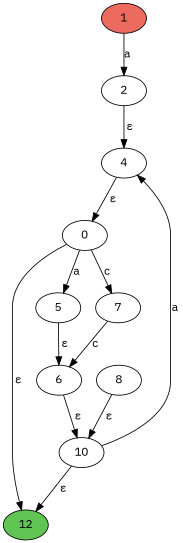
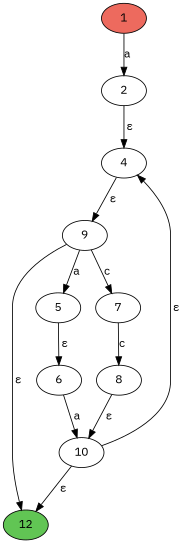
node "0": label "0" -> "9"
edge "10" -> "4": label "a" -> " ε"
edge "7" -> "6": now "7" -> "8"
edge "6" -> "10": label " ε" -> "a"
